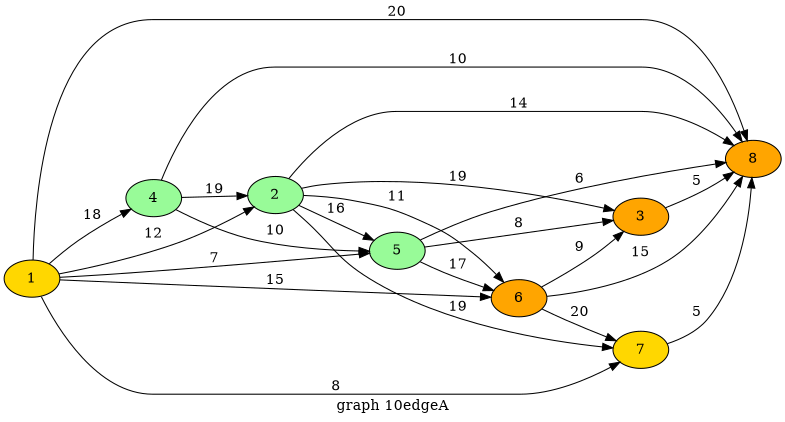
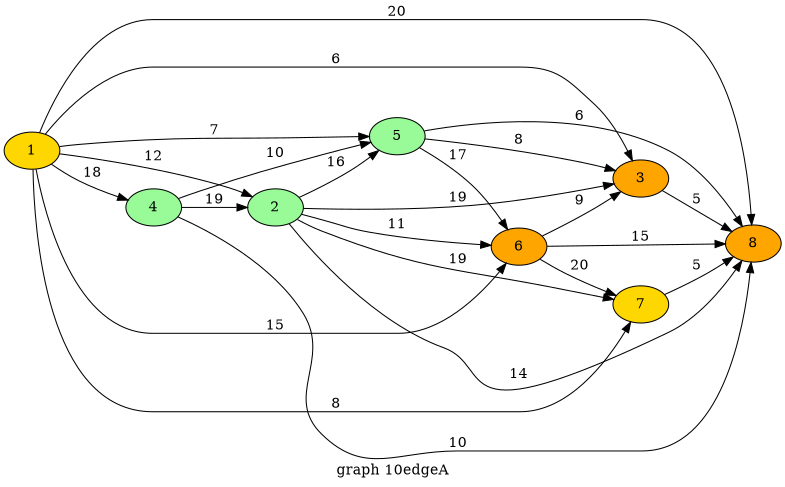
edge "1" -> "3": added, label "6"
